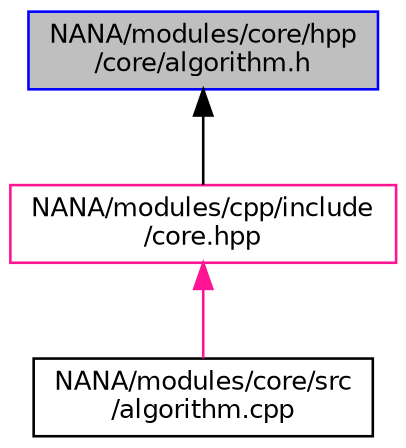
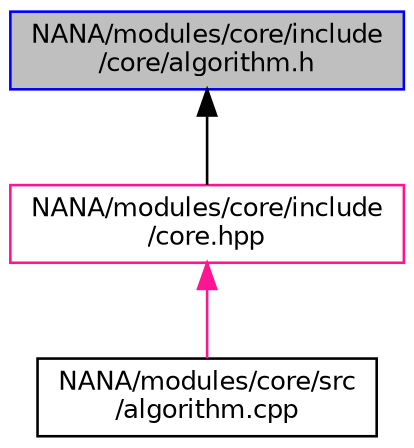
node "NANA/modules/core/hpp /core/algorithm.h": label "NANA/modules/core/hpp /core/algorithm.h" -> "NANA/modules/core/include /core/algorithm.h"
node "NANA/modules/cpp/include /core.hpp": label "NANA/modules/cpp/include /core.hpp" -> "NANA/modules/core/include /core.hpp"
